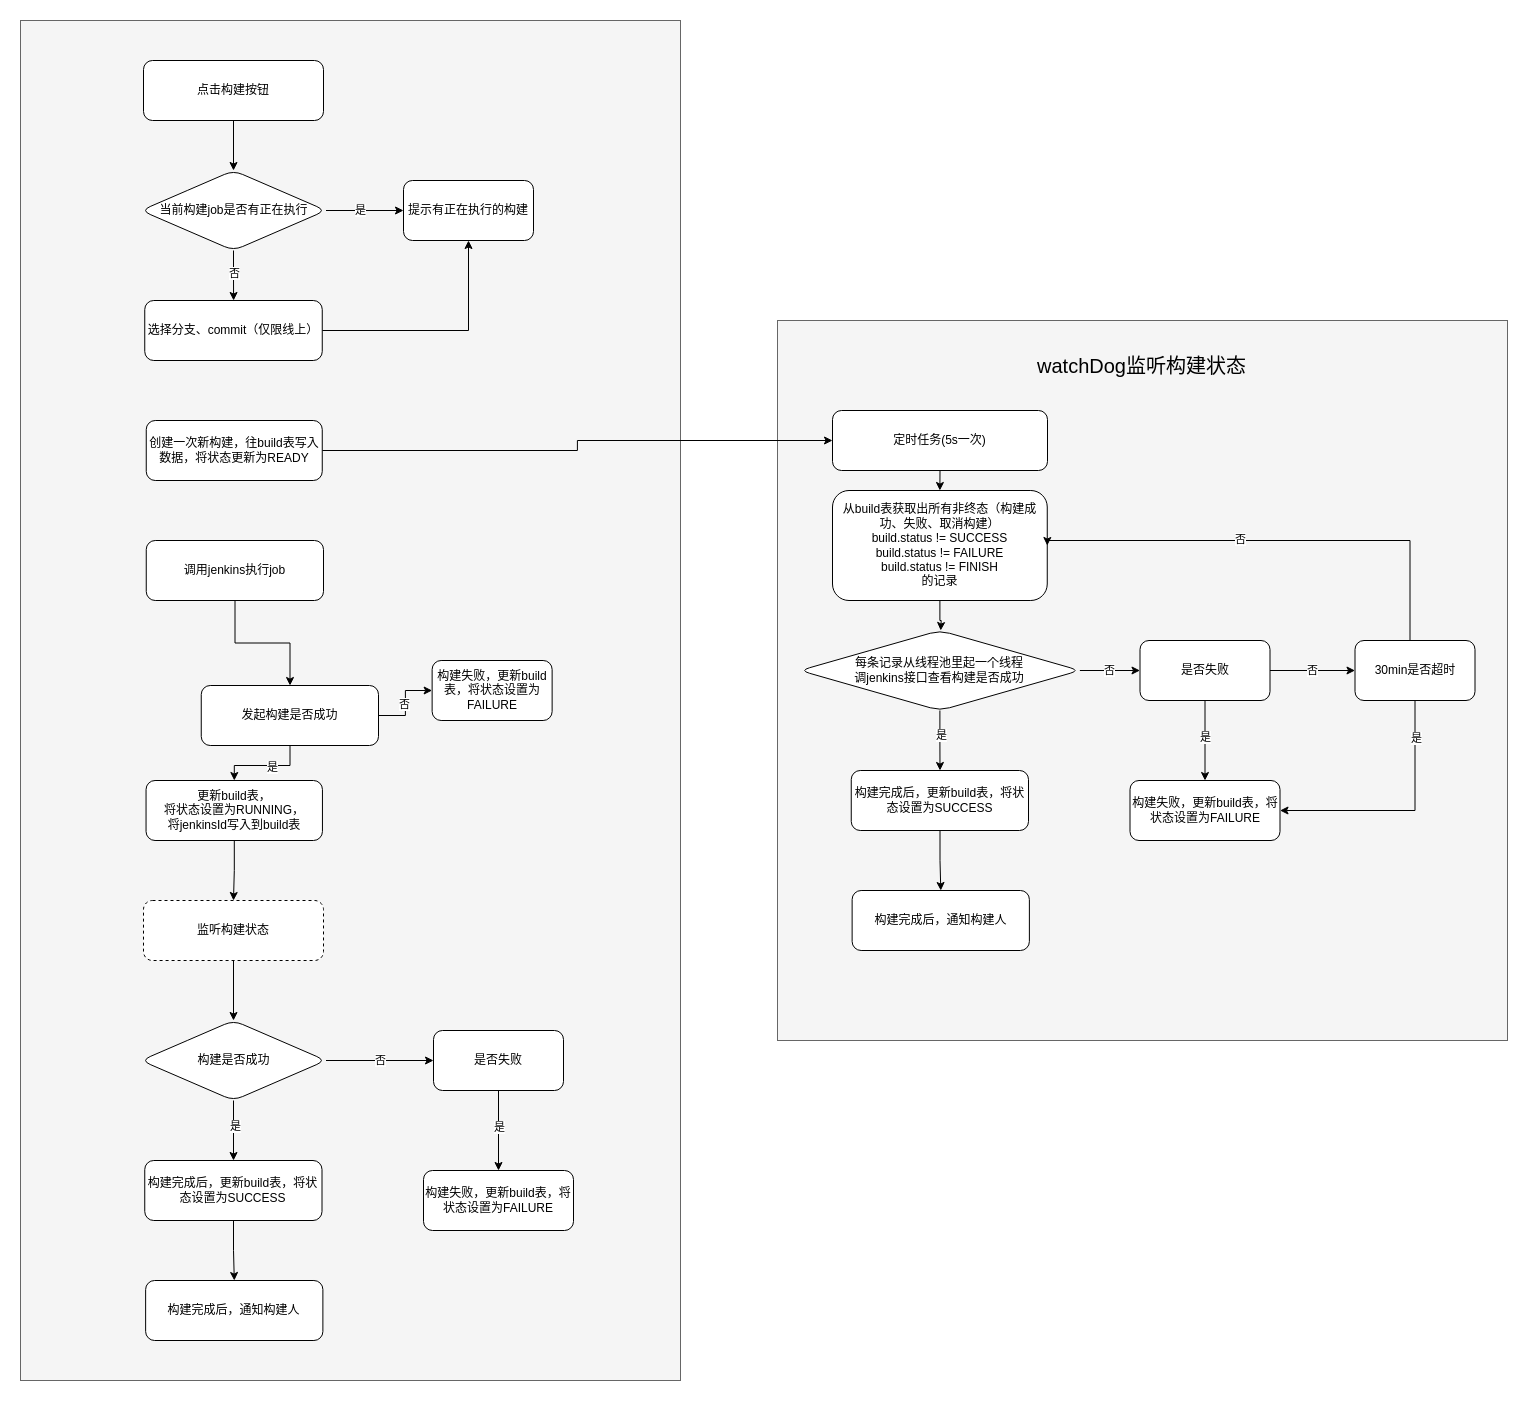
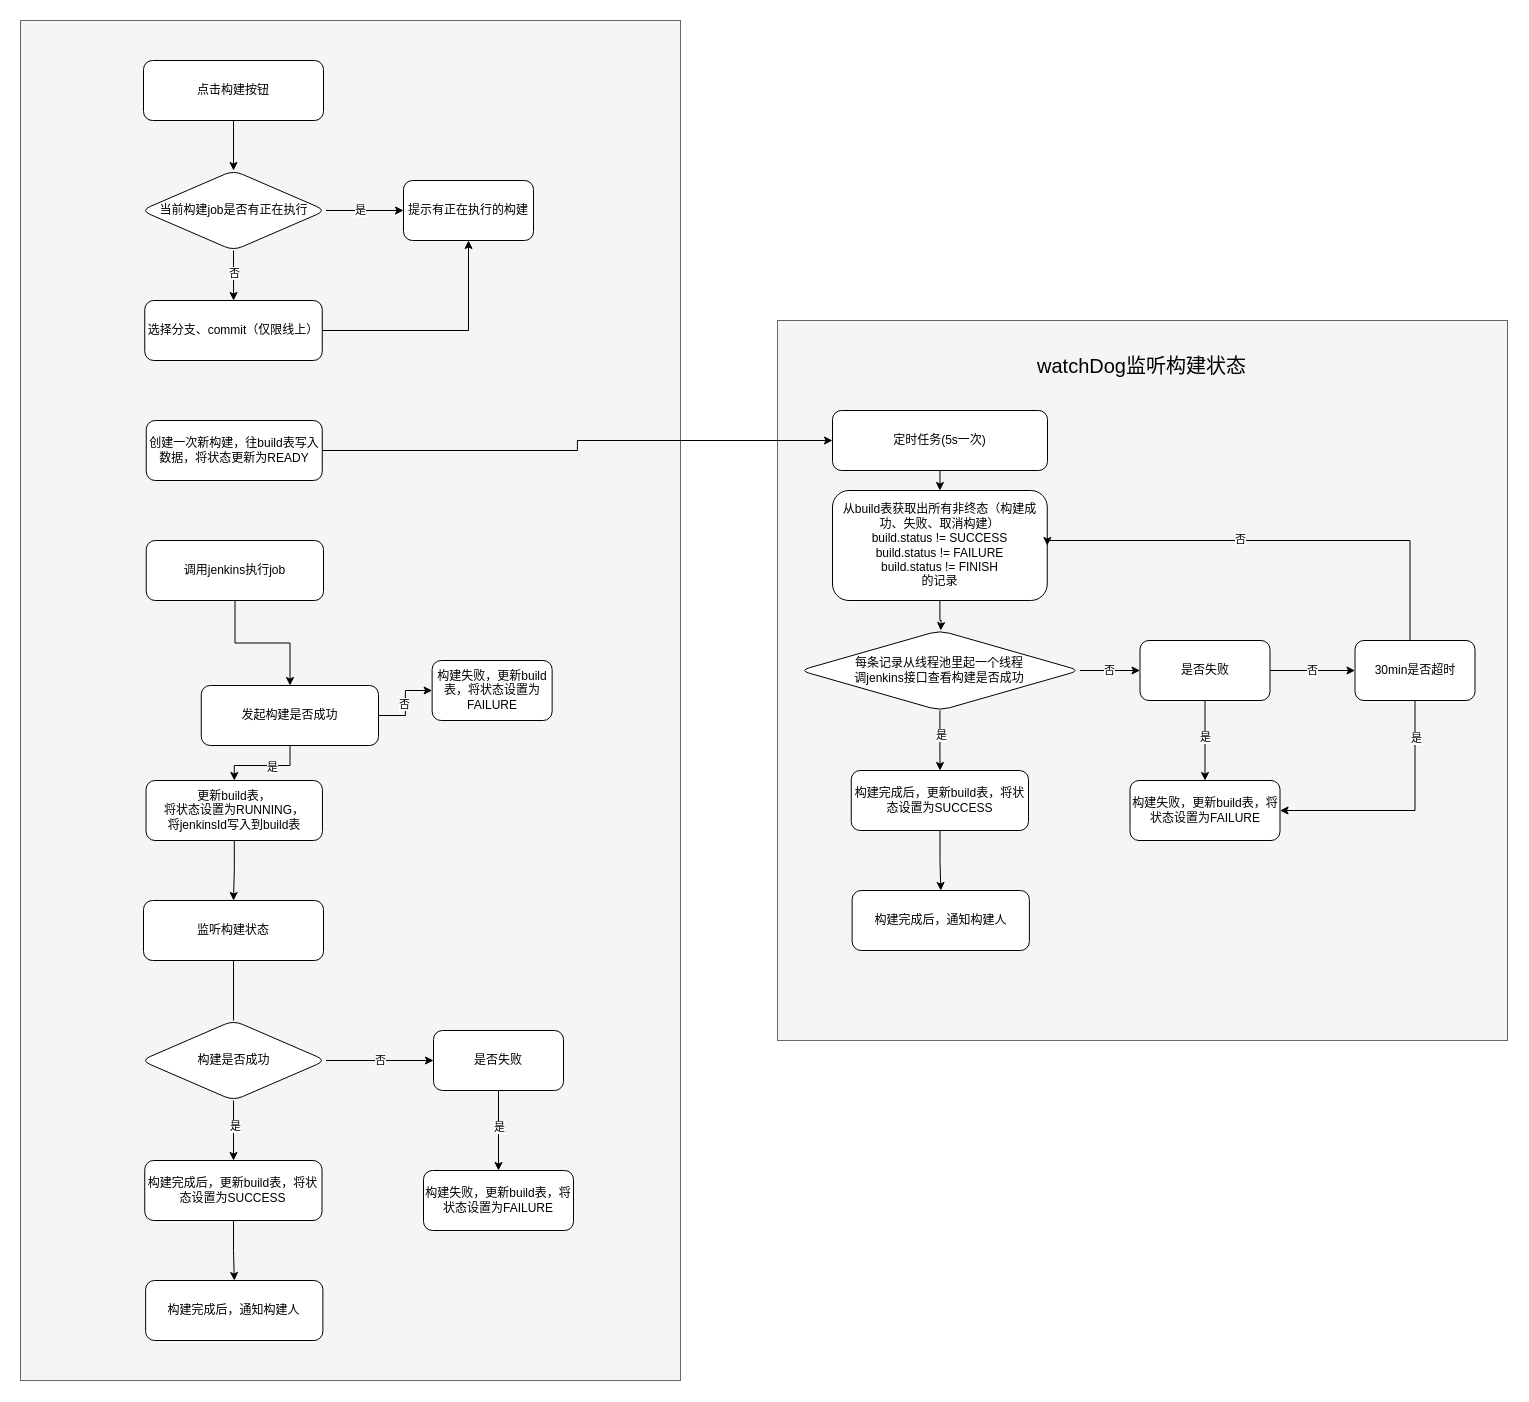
node "监听构建状态": style dashed -> solid
edge "监听构建状态" -> "构建是否成功": arrowhead classic -> none
